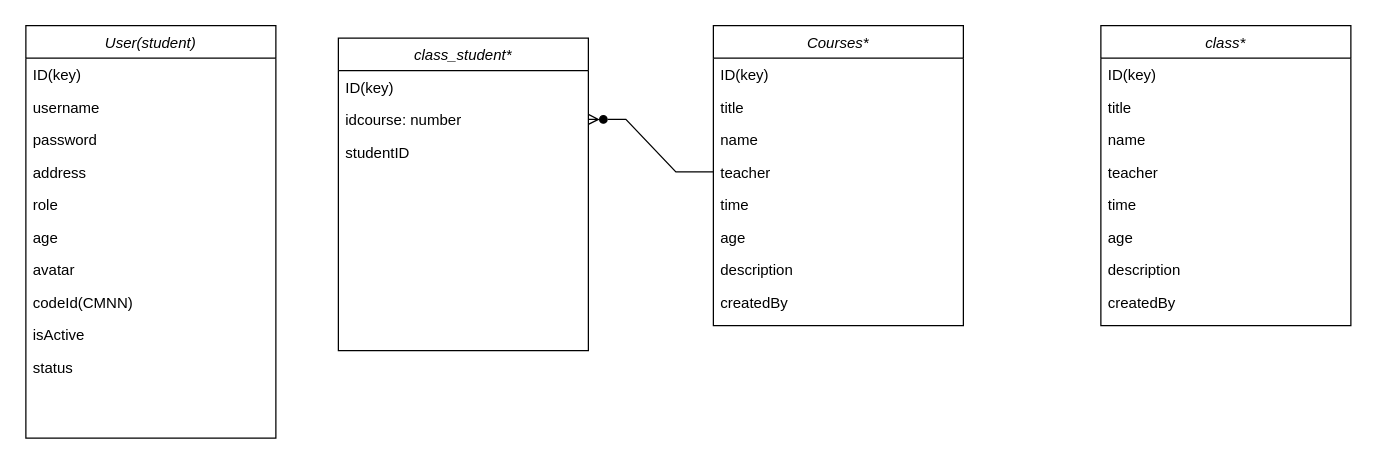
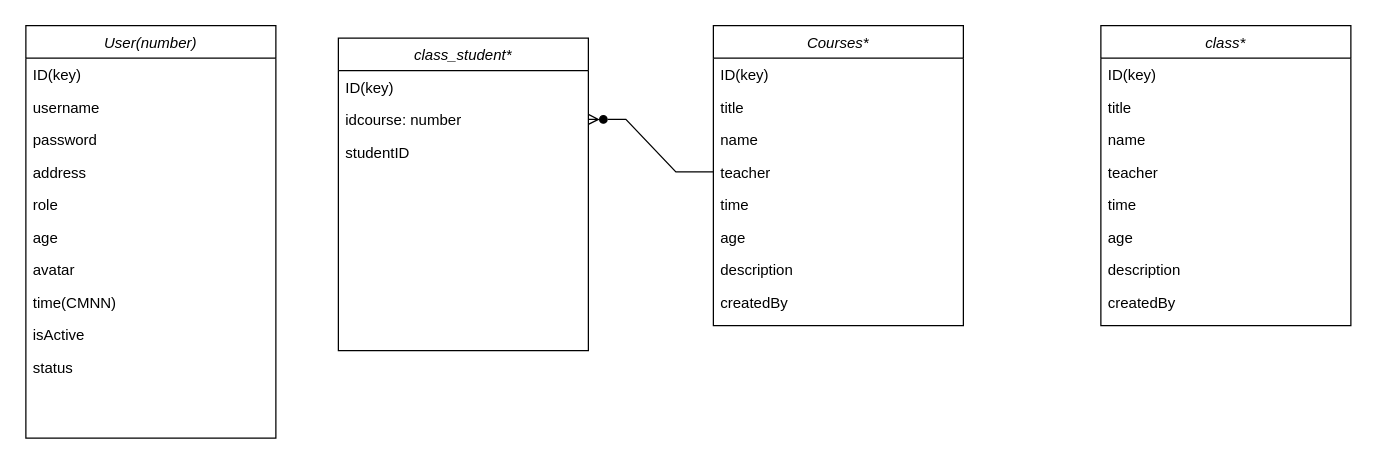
node "User(student)": label "User(student)" -> "User(number)"
node "codeId(CMNN)": label "codeId(CMNN)" -> "time(CMNN)"
